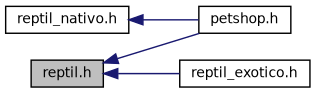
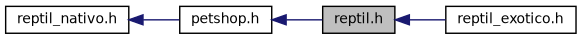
edge "petshop.h" -> "reptil.h": reversed
